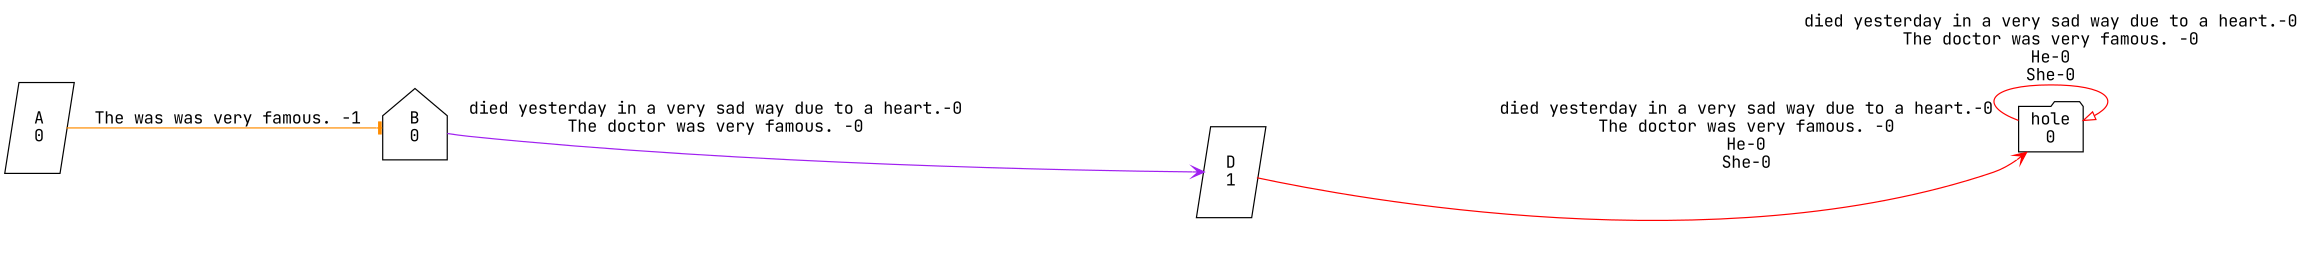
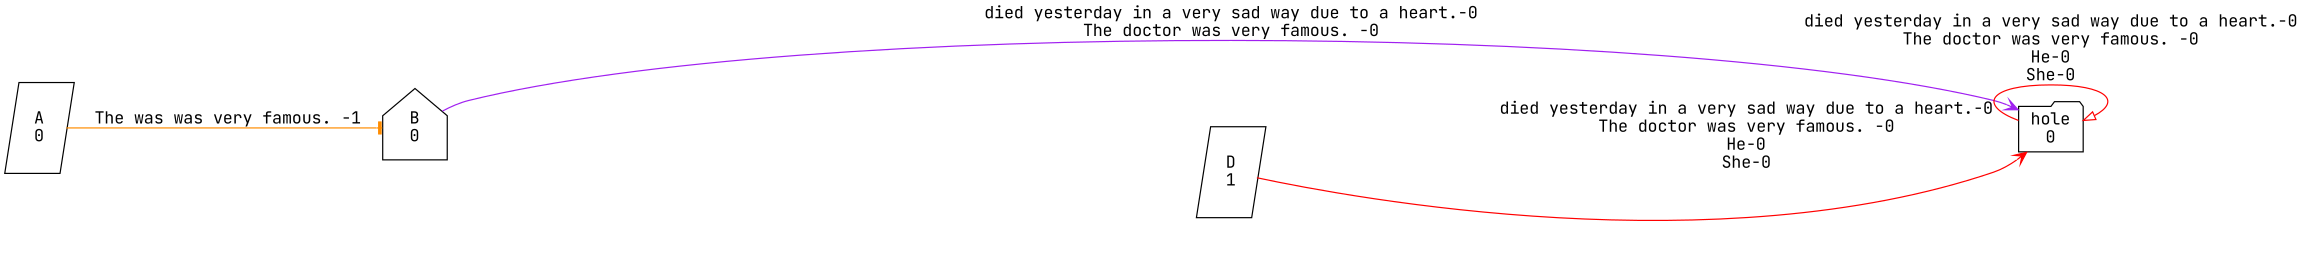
edge "B 0" -> "D 1": now "B 0" -> "hole 0"
